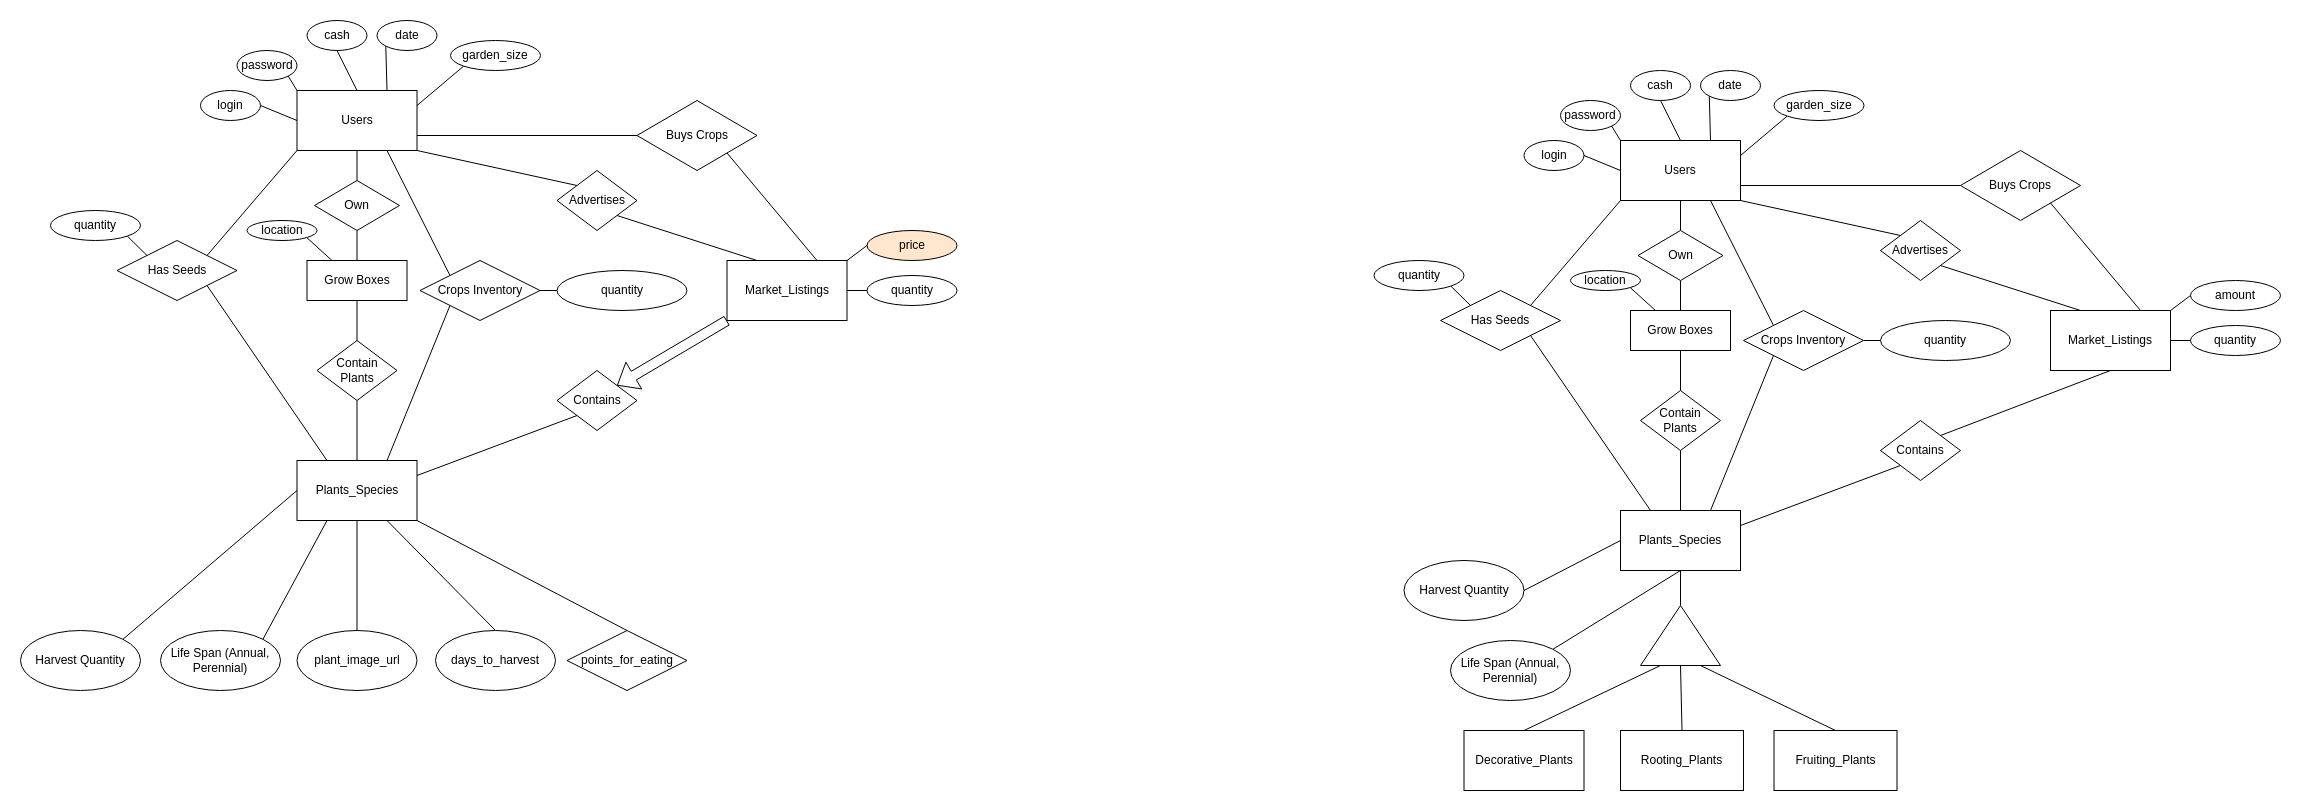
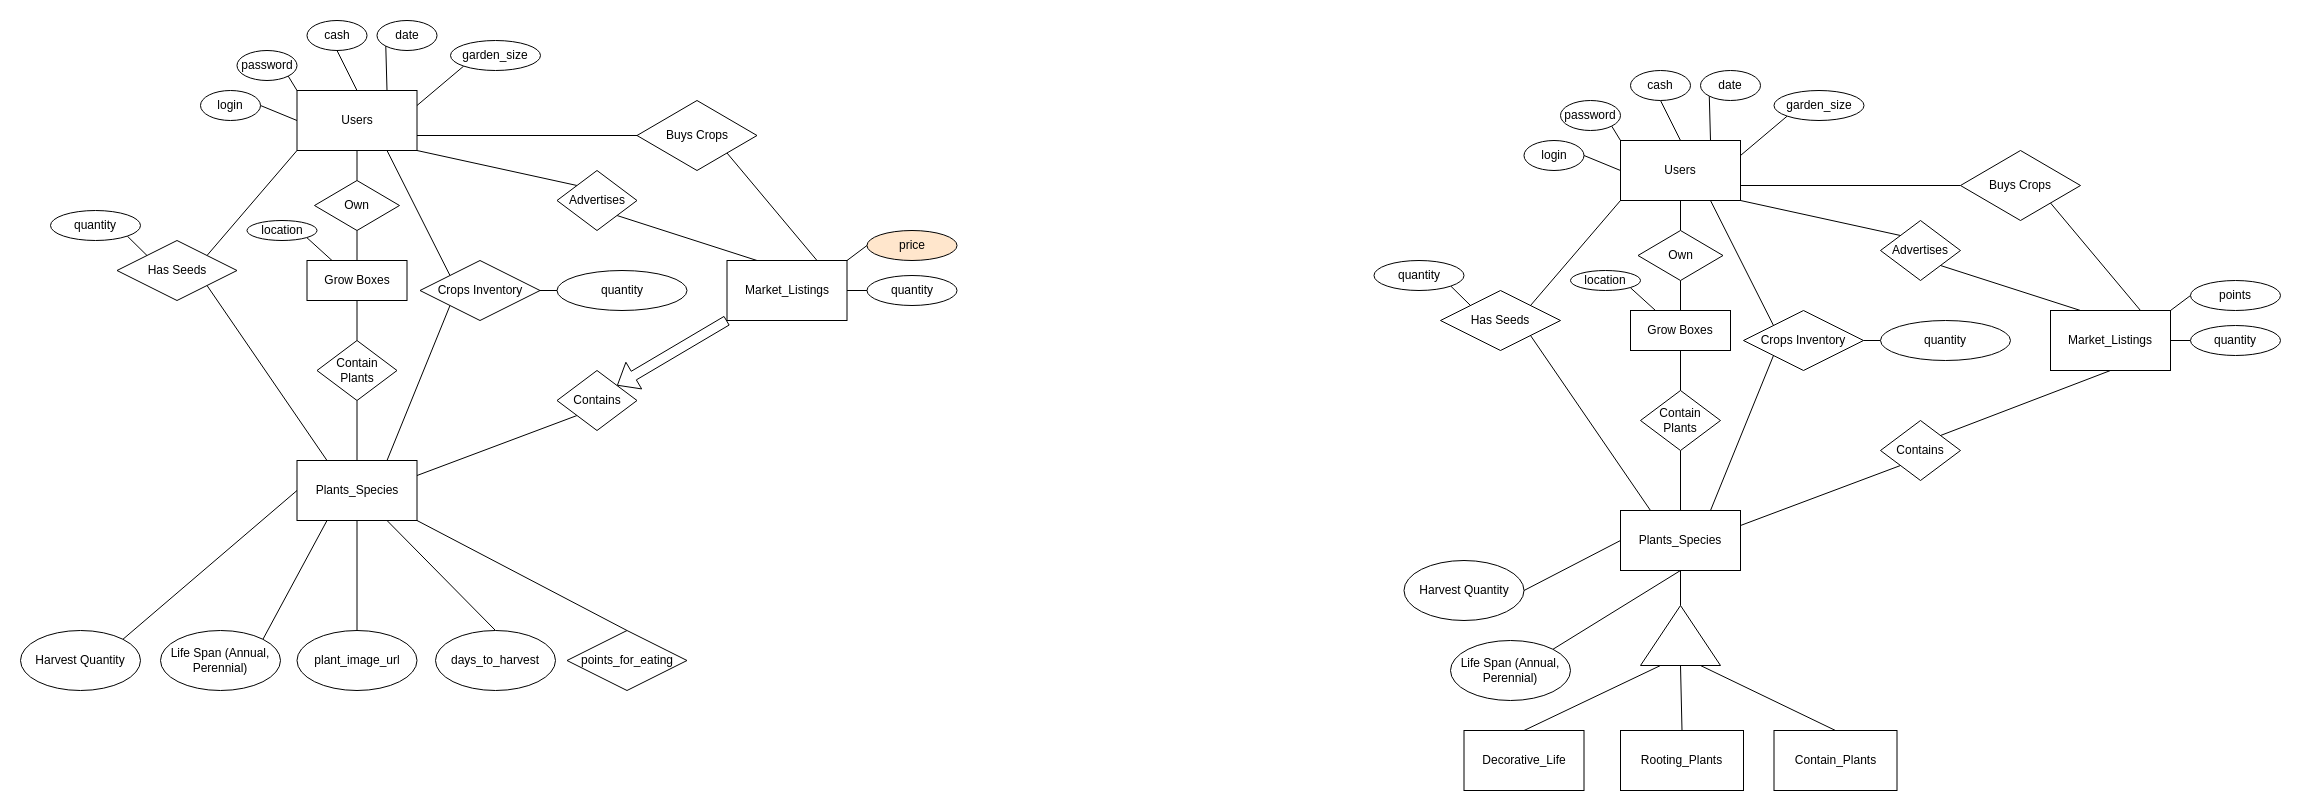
node "amount": label "amount" -> "points"
node "Decorative_Plants": label "Decorative_Plants" -> "Decorative_Life"
node "Fruiting_Plants": label "Fruiting_Plants" -> "Contain_Plants"
